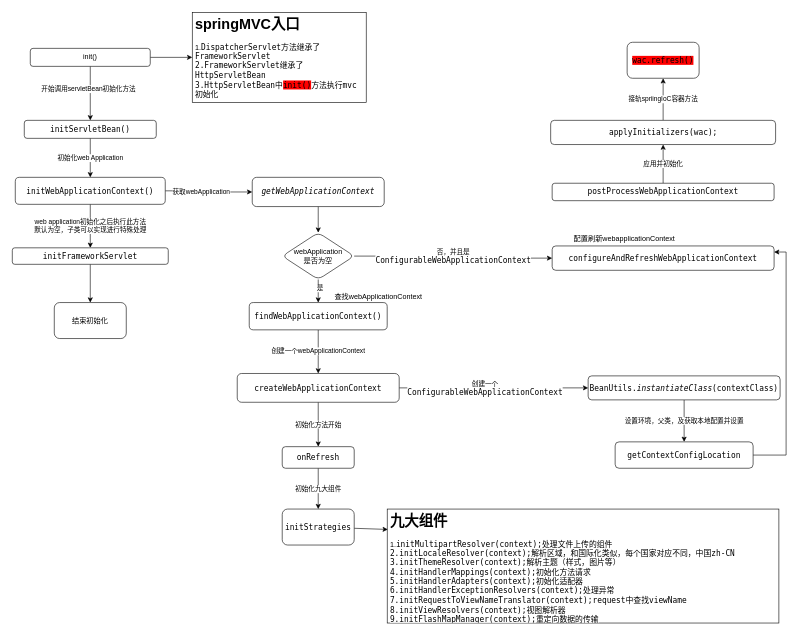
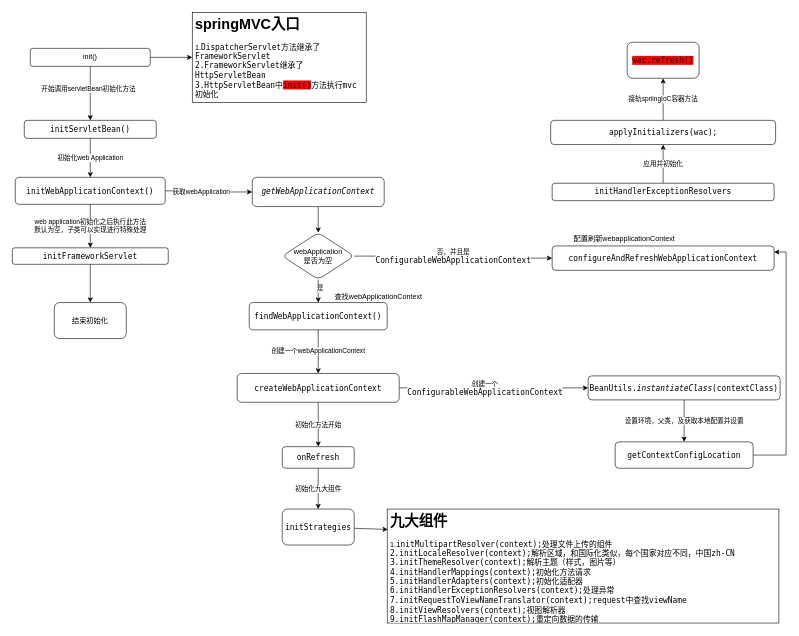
node "postProcessWebApplicationContext": label "postProcessWebApplicationContext" -> "initHandlerExceptionResolvers"
